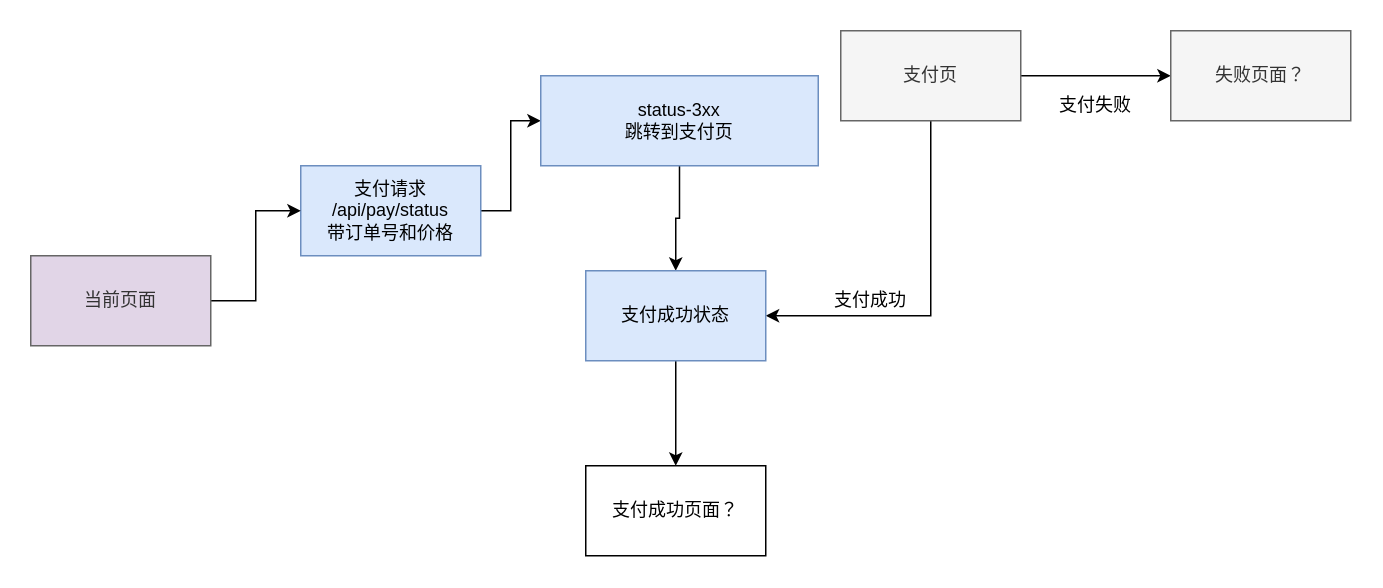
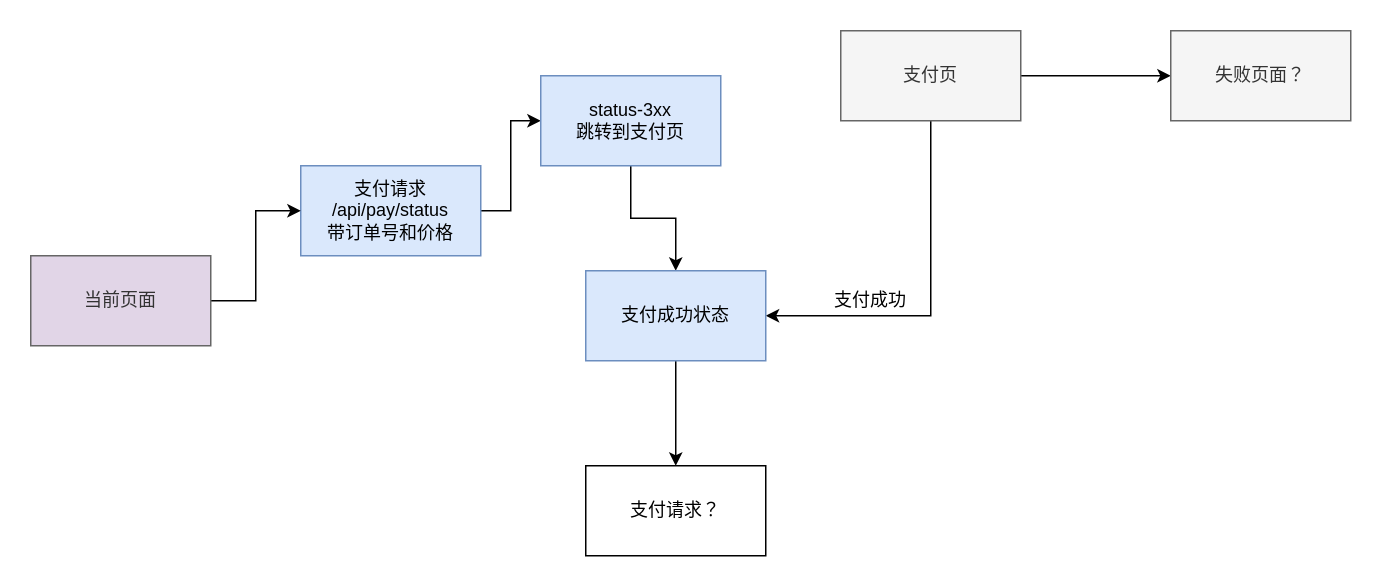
node "支付失败": removed
node "status-3xx 跳转到支付页": size 278x90 -> 180x90
node "支付成功页面？": label "支付成功页面？" -> "支付请求？"
